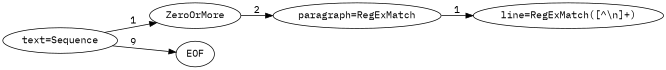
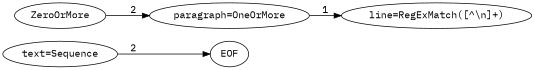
node "paragraph=RegExMatch": label "paragraph=RegExMatch" -> "paragraph=OneOrMore"
edge "text=Sequence" -> "ZeroOrMore": removed, label "1"
edge "text=Sequence" -> "EOF": label "9" -> "2"
